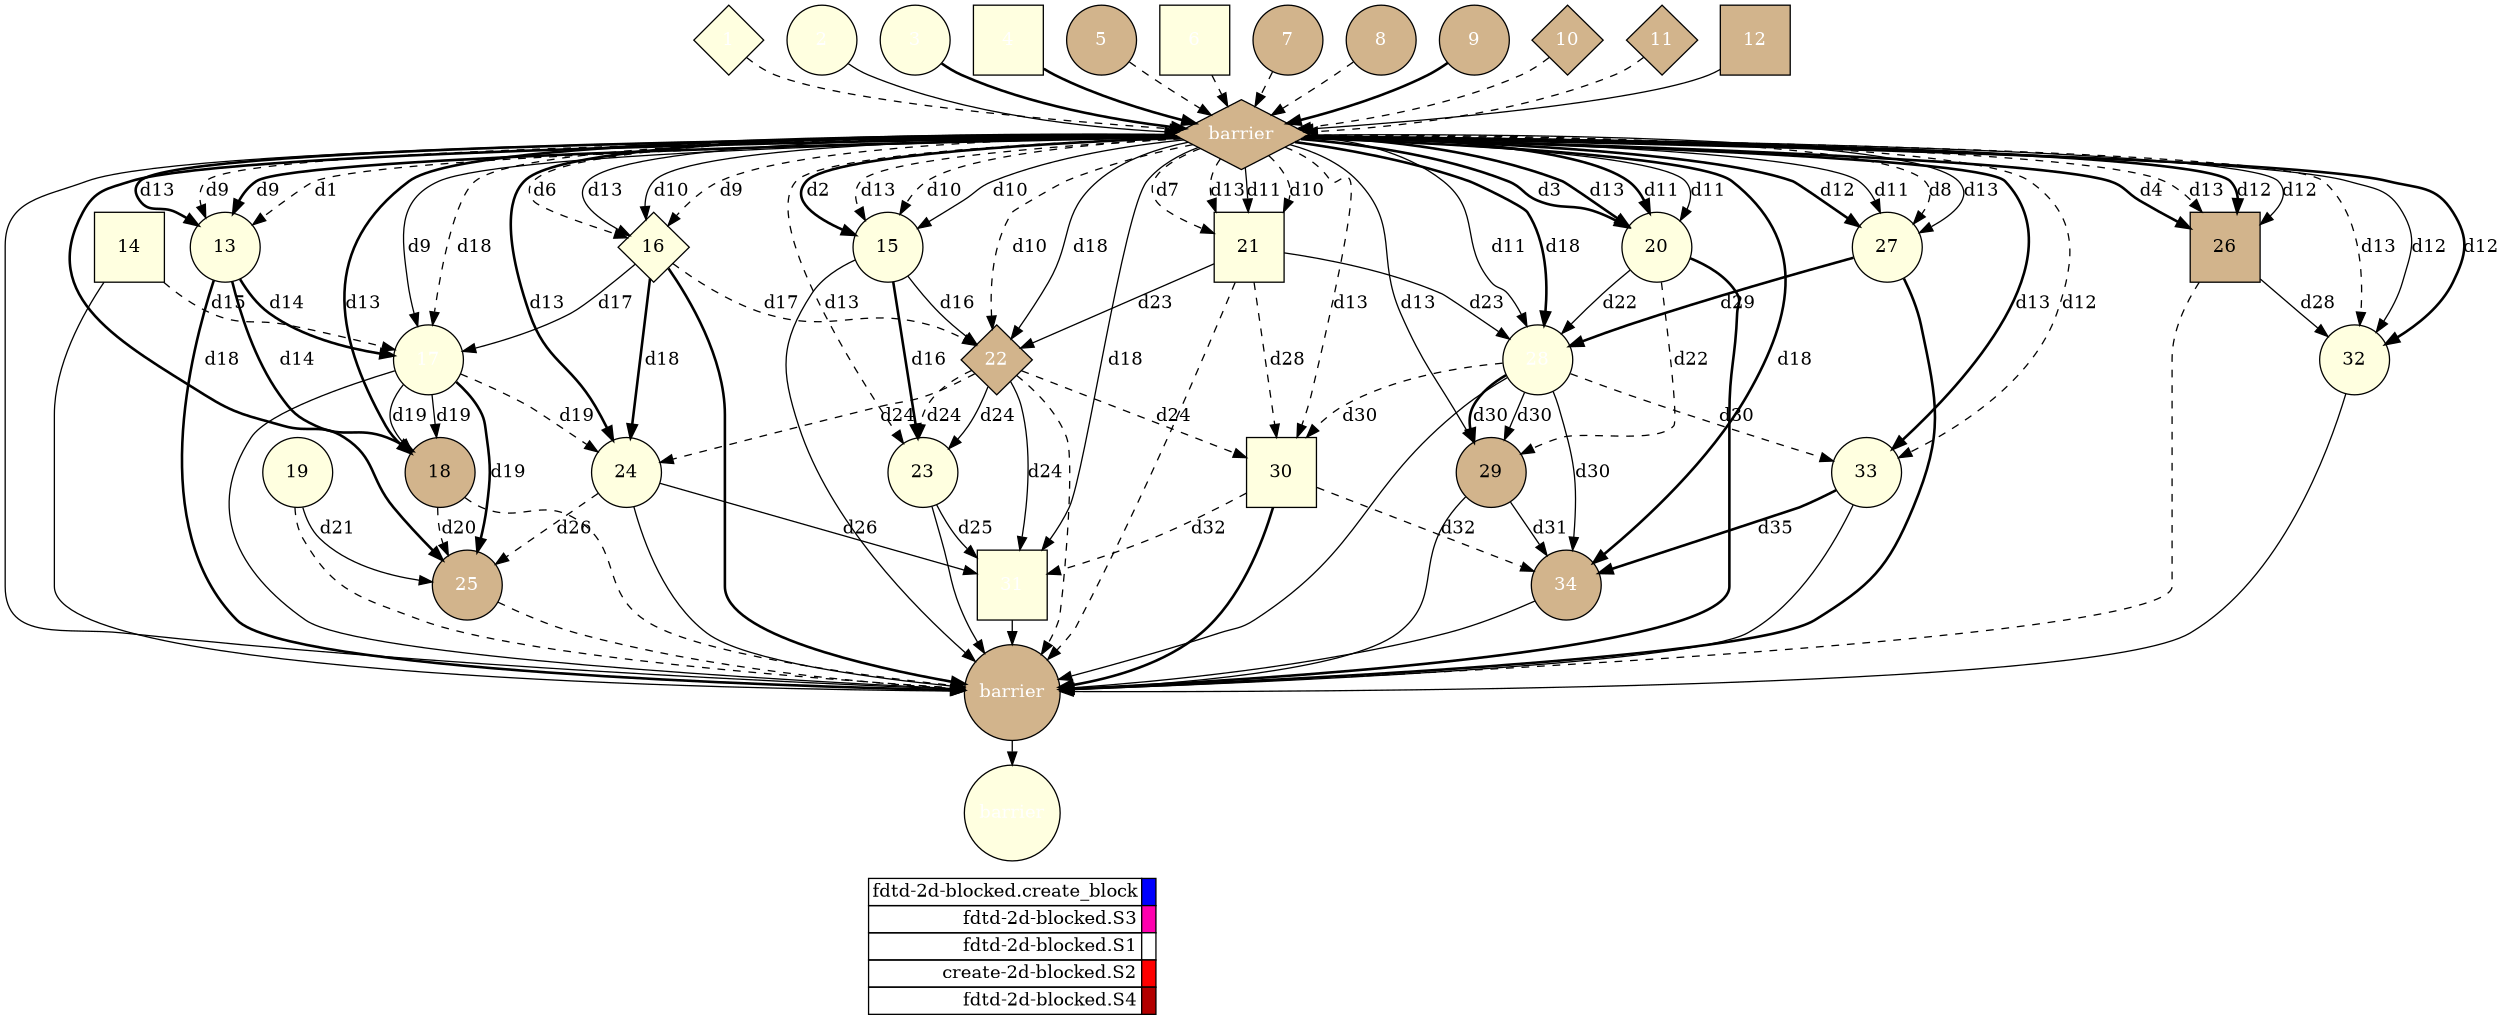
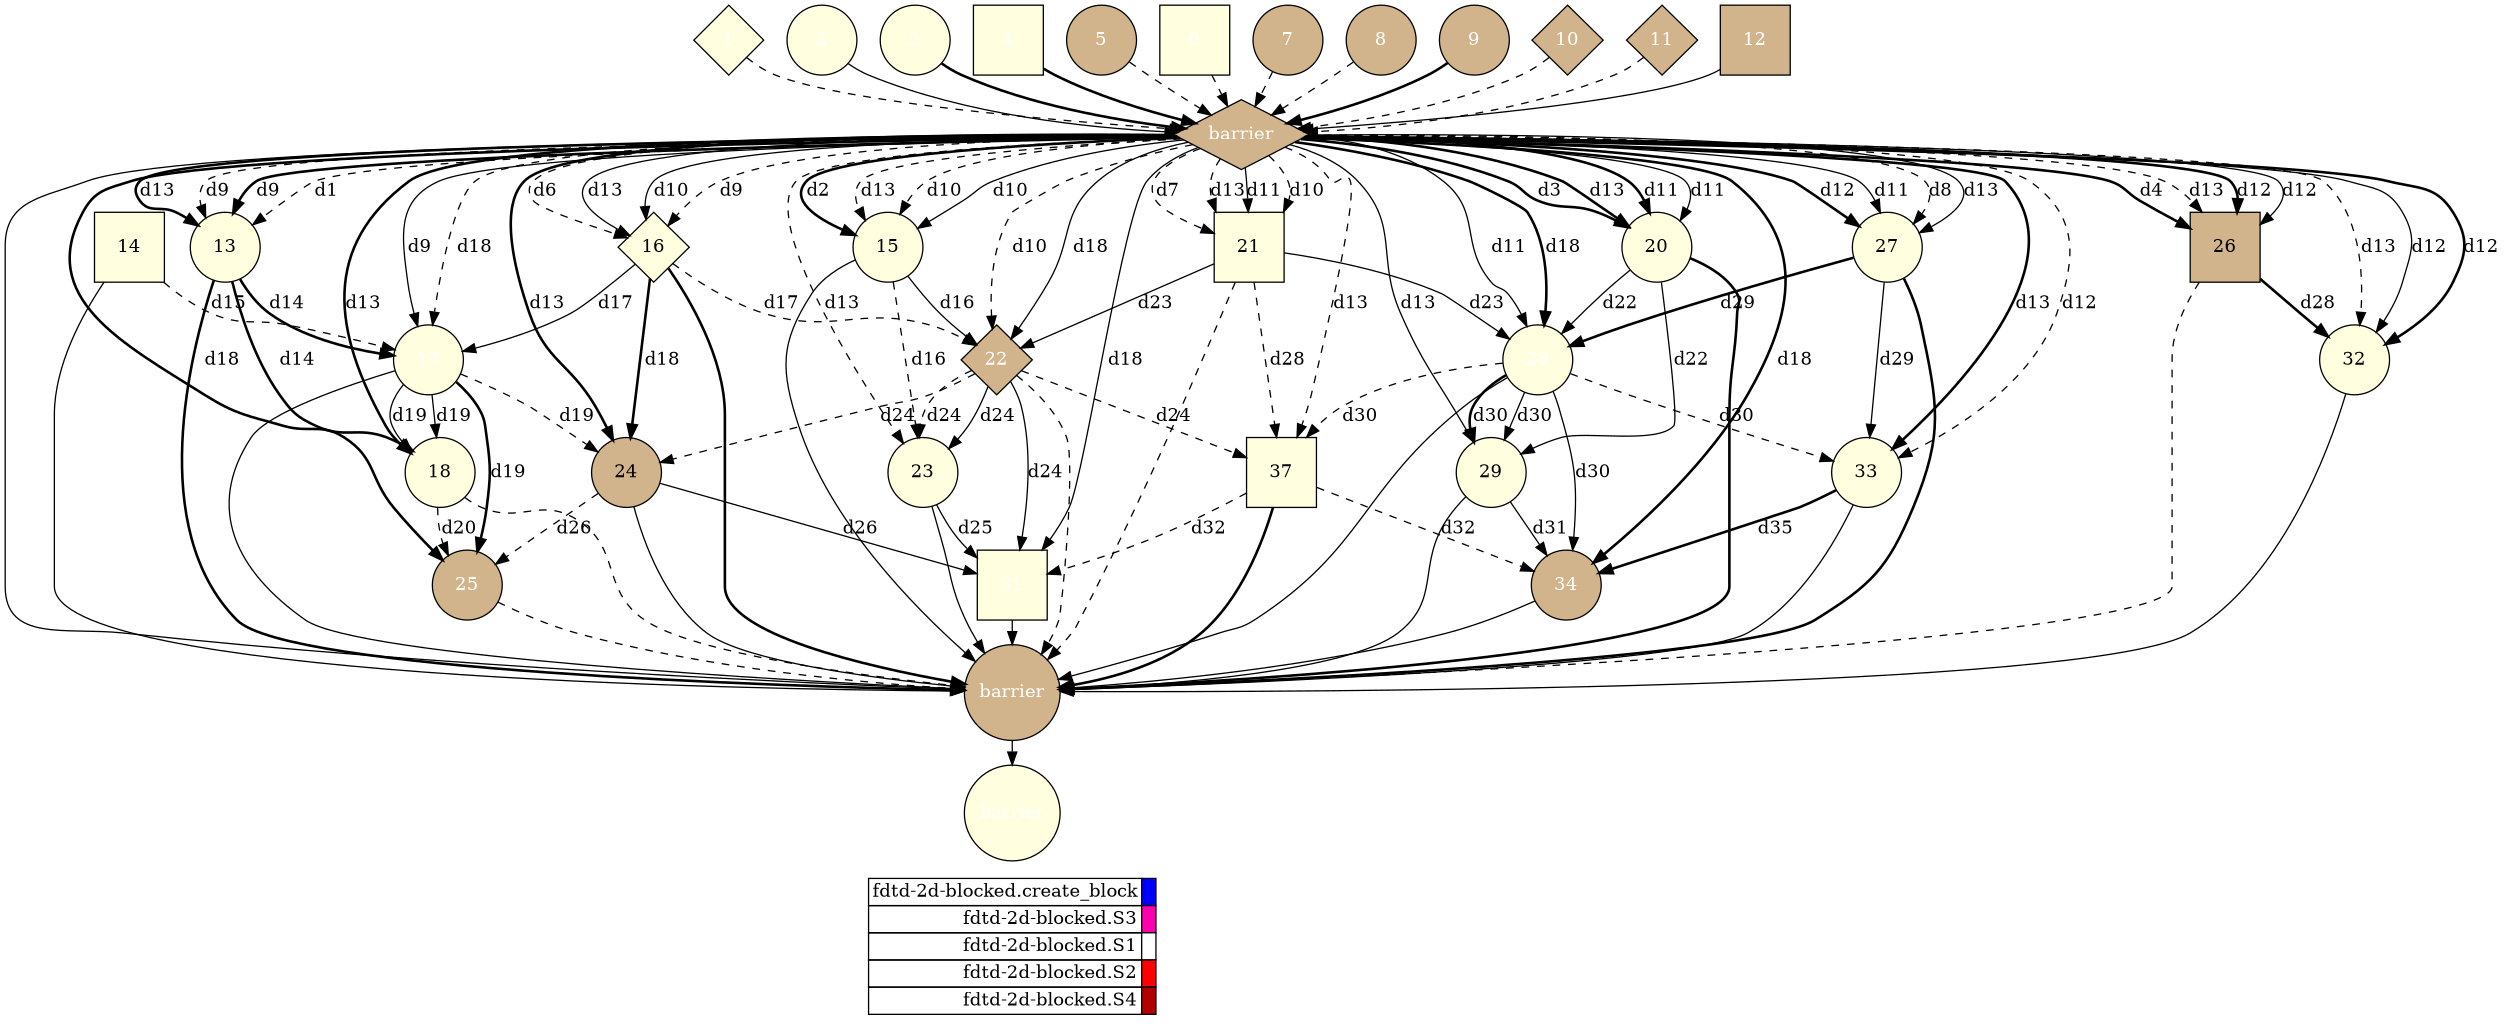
edge "26" -> "32": style solid -> bold
edge "15" -> "23": style bold -> dashed
edge "27" -> "33": added, label "d29"
edge "20" -> "29": style dashed -> solid
node "19": removed
node "18": fillcolor tan -> lightyellow
node "24": fillcolor lightyellow -> tan
node "30": label "30" -> "37"
node "29": fillcolor tan -> lightyellow
node "fdtd-2d-blocked.create_block": text "create-2d-blocked.S2" -> "fdtd-2d-blocked.S2"
